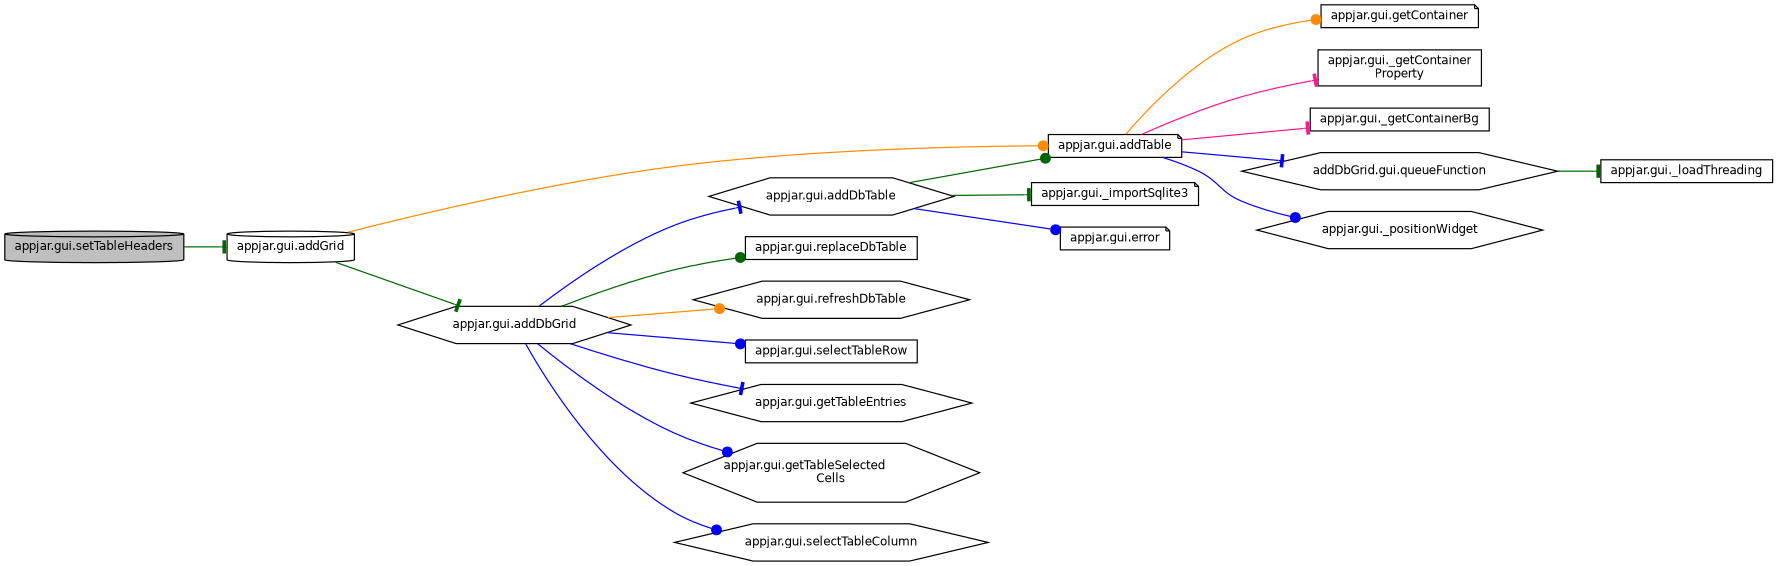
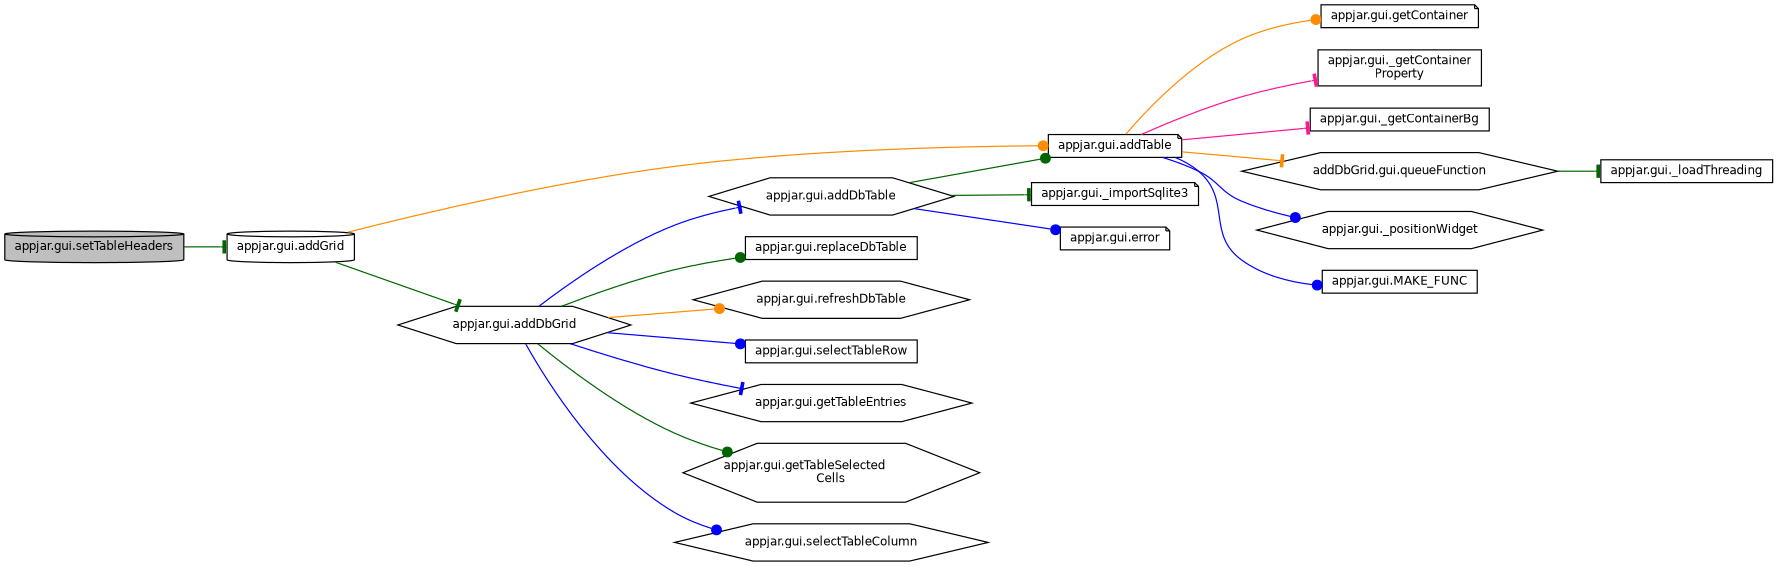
edge "appjar.gui.addTable" -> "addDbGrid.gui.queueFunction": color blue -> darkorange
node "appjar.gui.MAKE_FUNC": added
edge "appjar.gui.addDbGrid" -> "appjar.gui.getTableSelected Cells": color blue -> darkgreen
